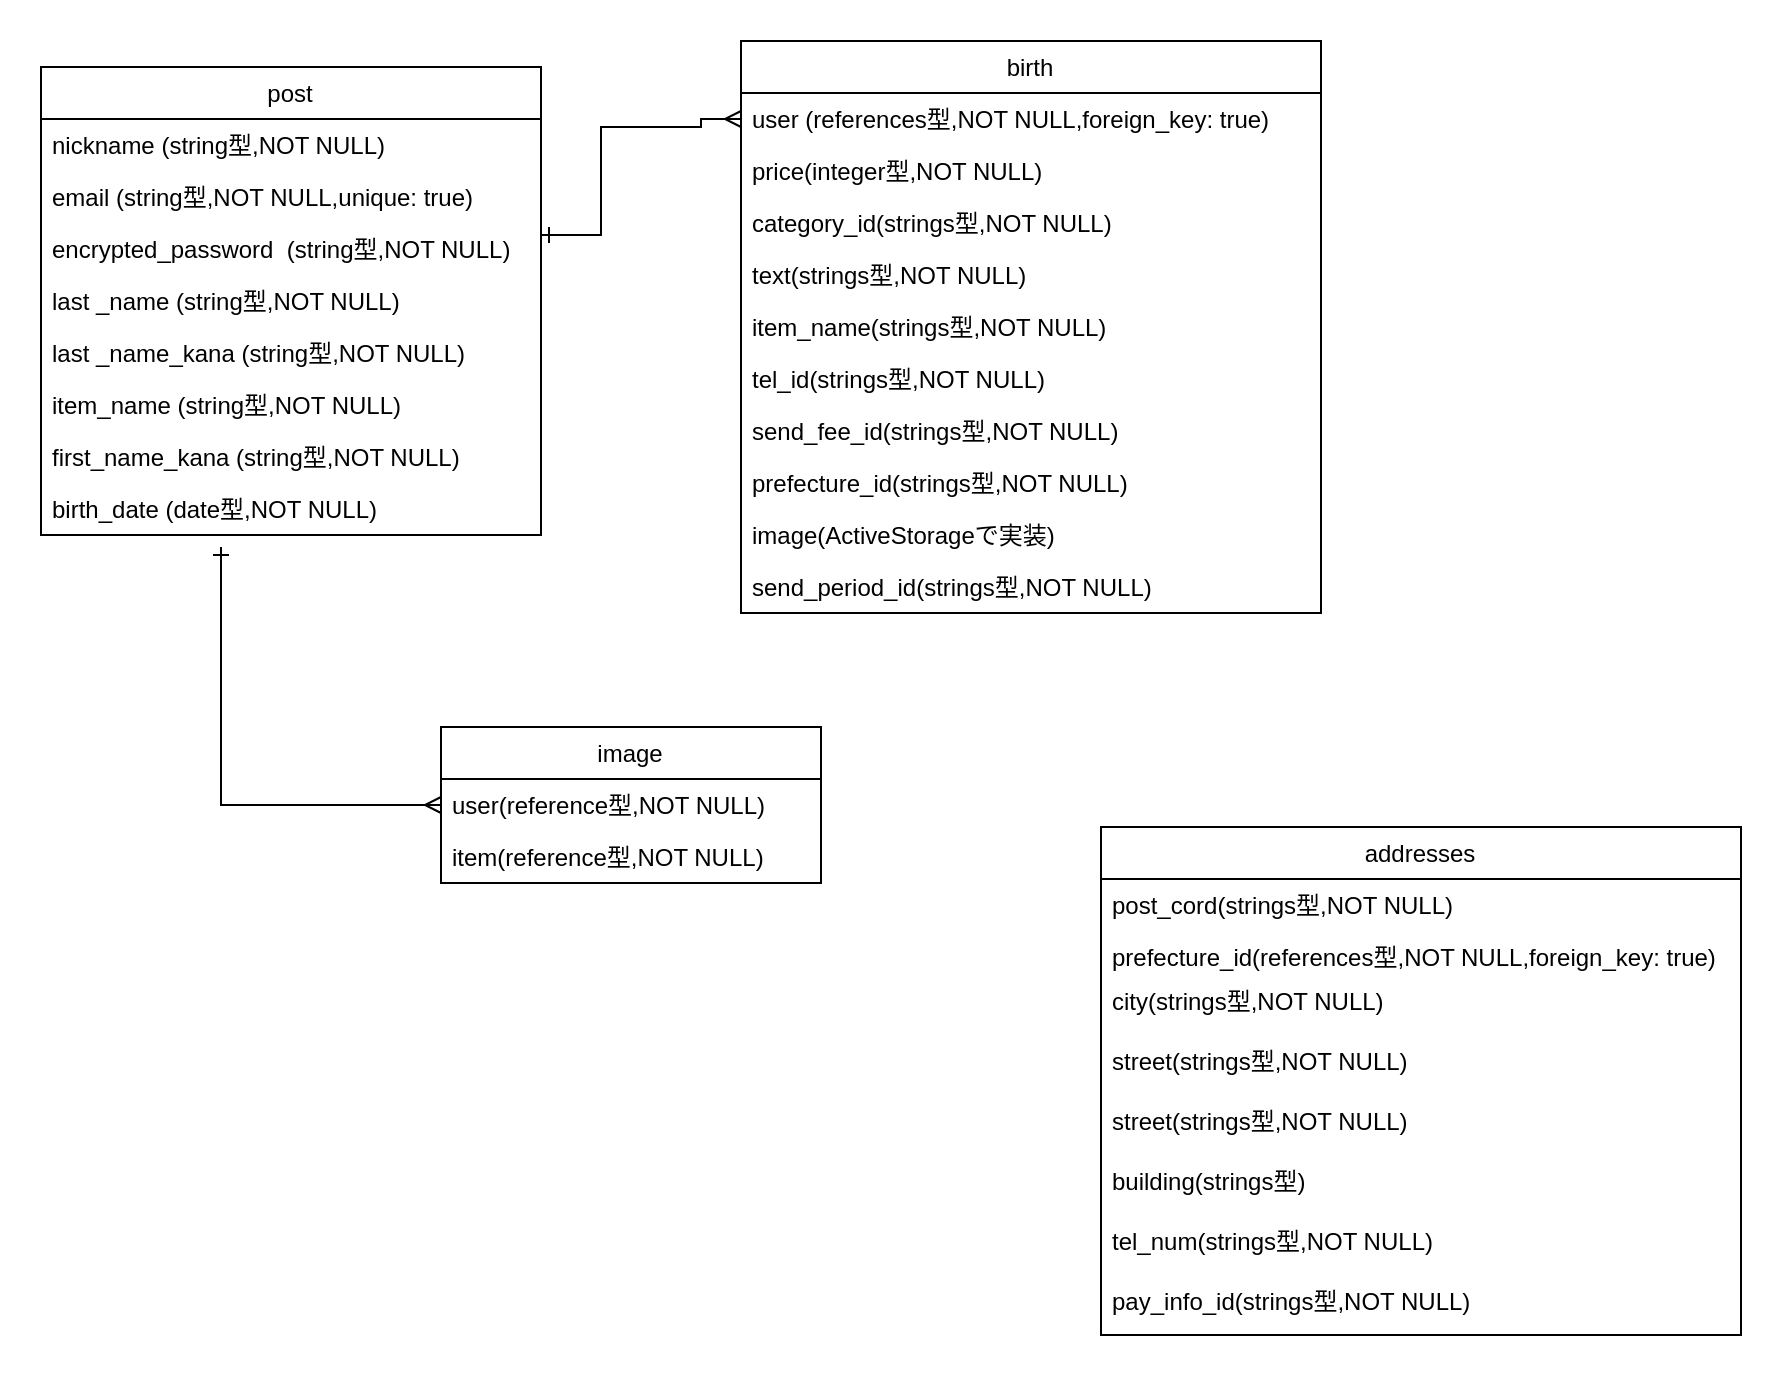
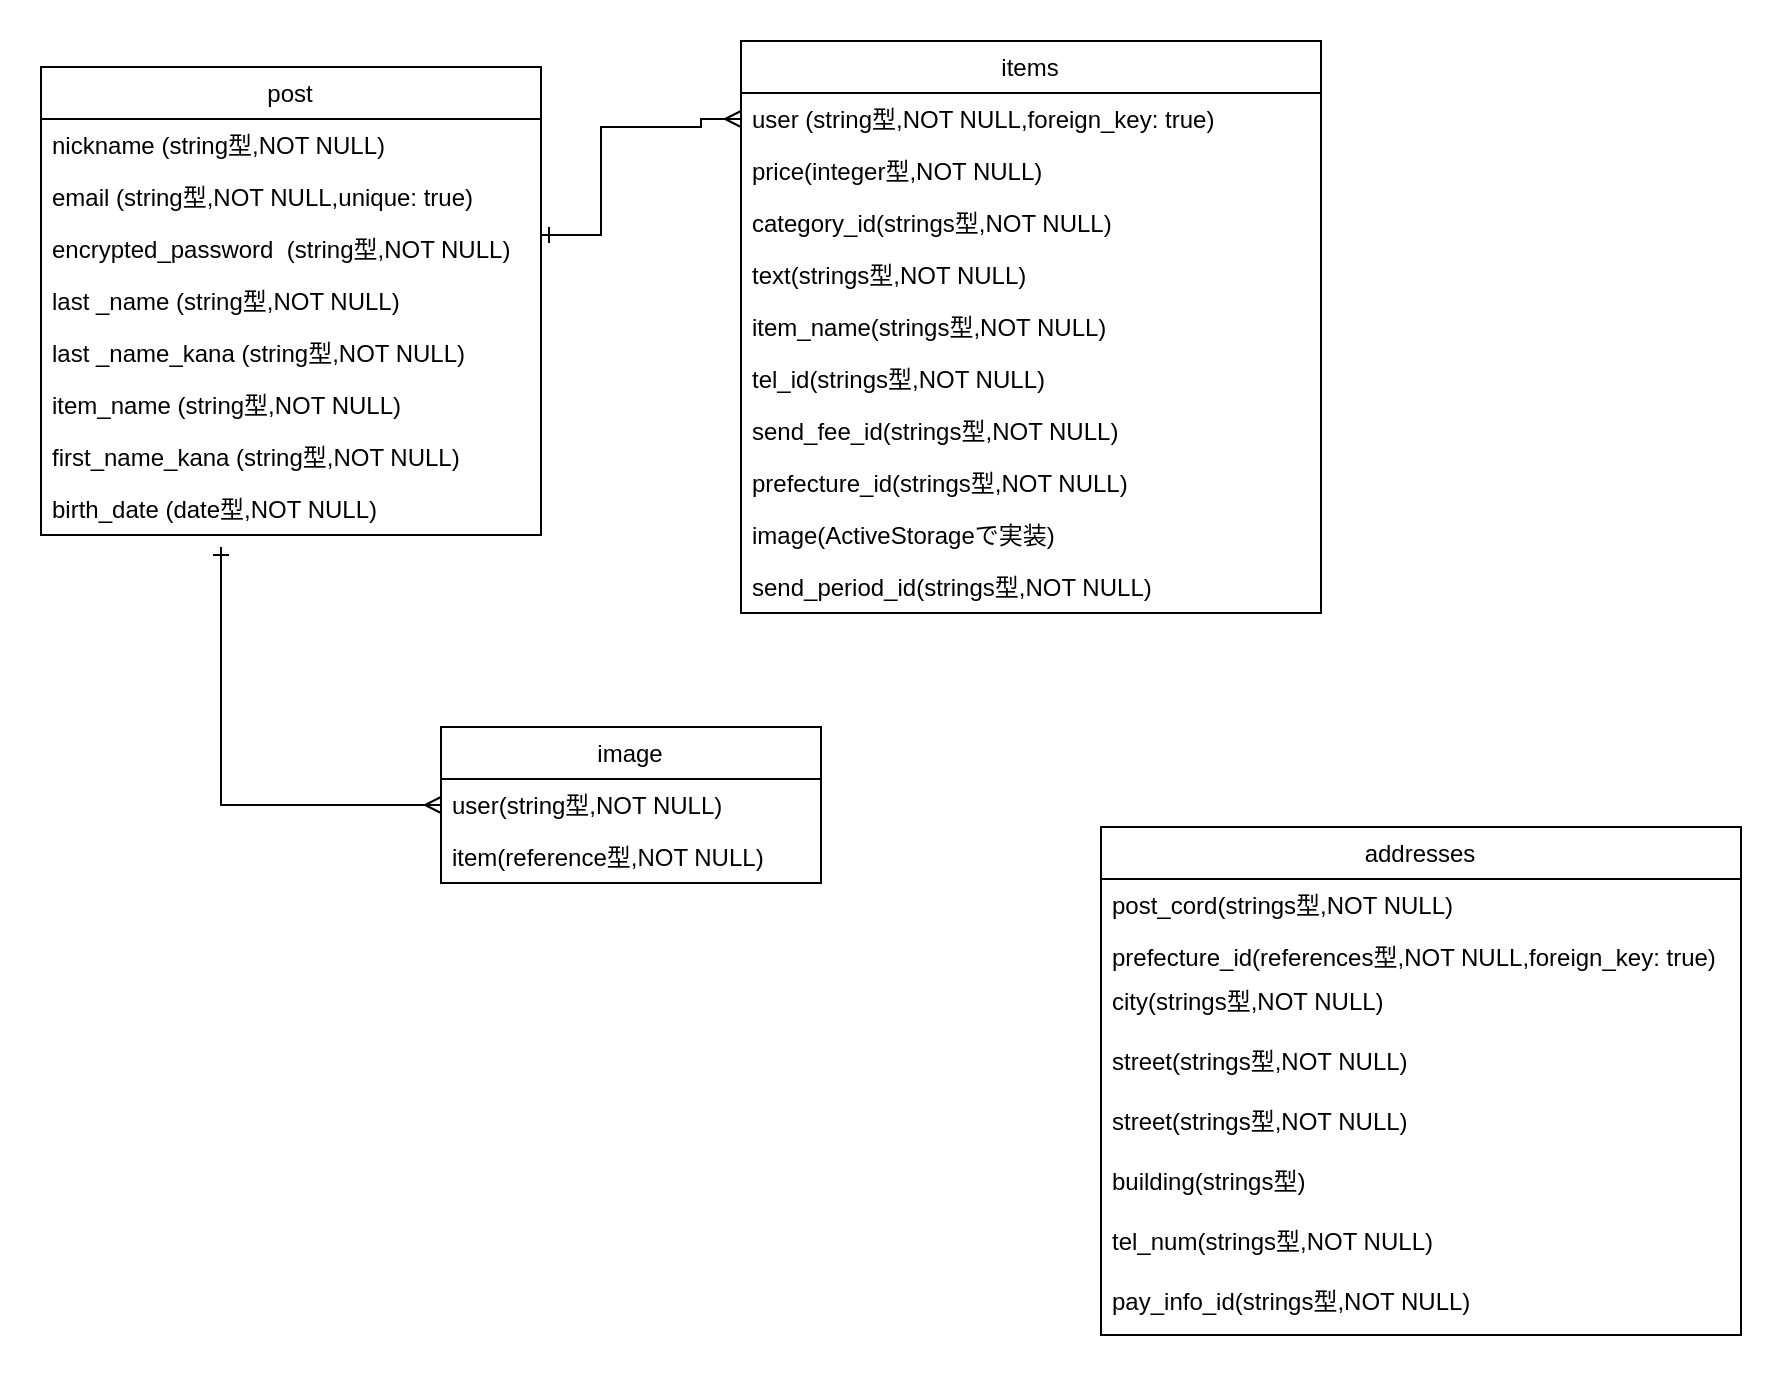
node "birth": label "birth" -> "items"
node "user (references型,NOT NULL,foreign_key: true)": label "user (references型,NOT NULL,foreign_key: true)" -> "user (string型,NOT NULL,foreign_key: true)"
node "user(reference型,NOT NULL)": label "user(reference型,NOT NULL)" -> "user(string型,NOT NULL)"
